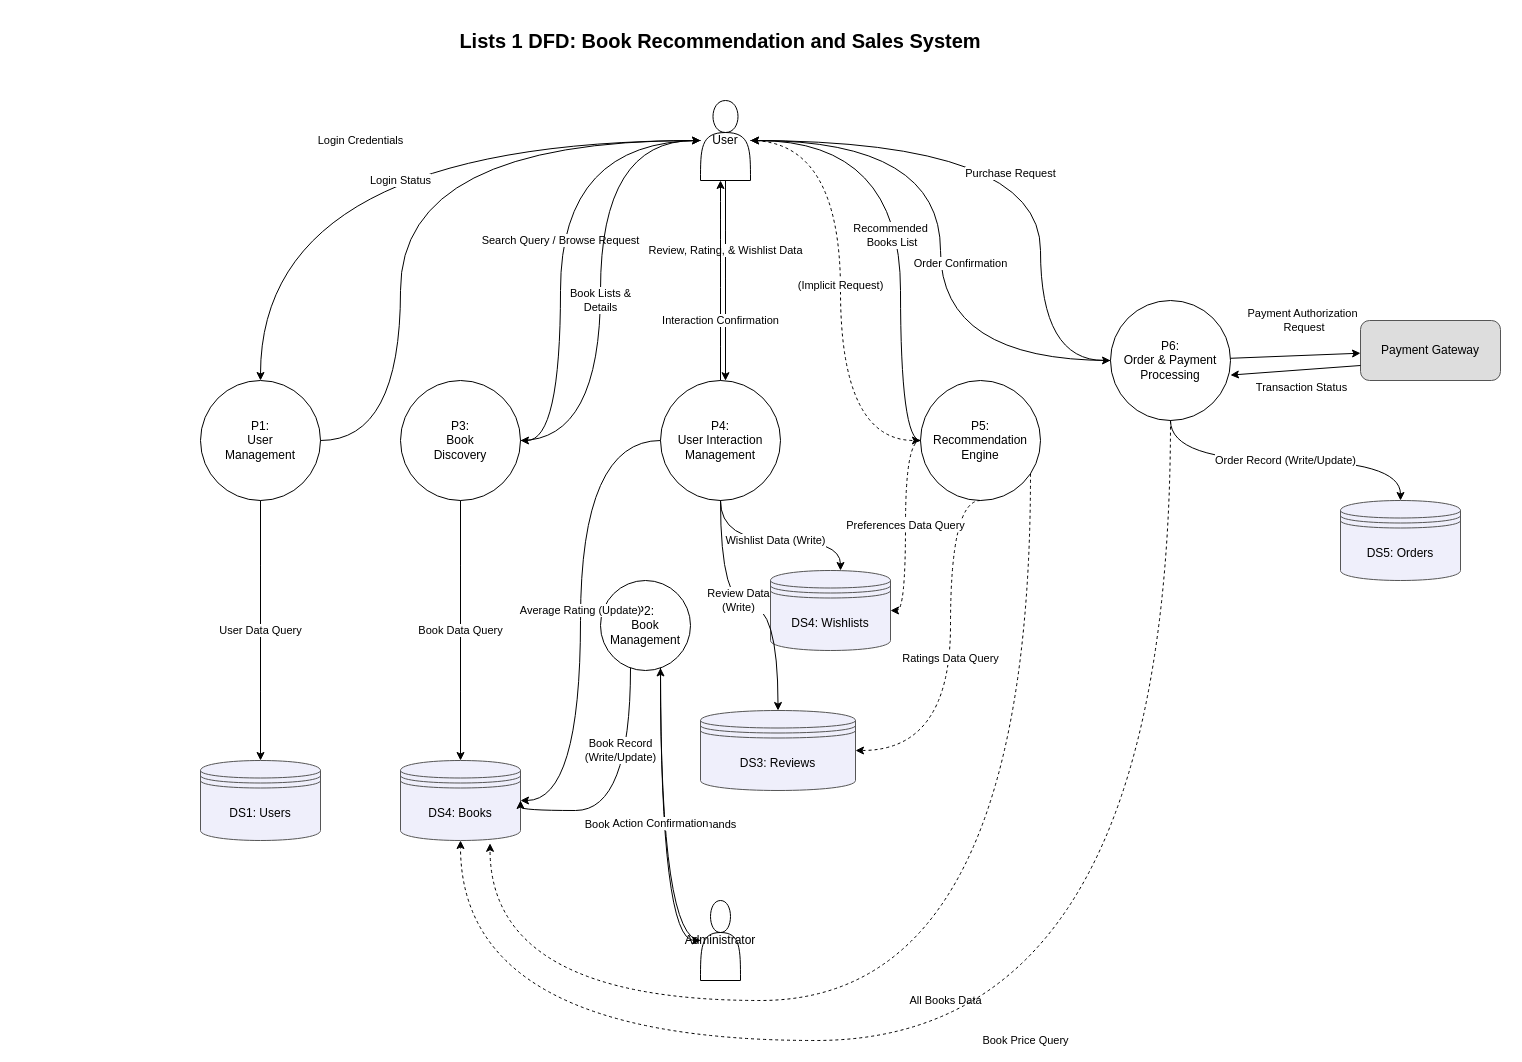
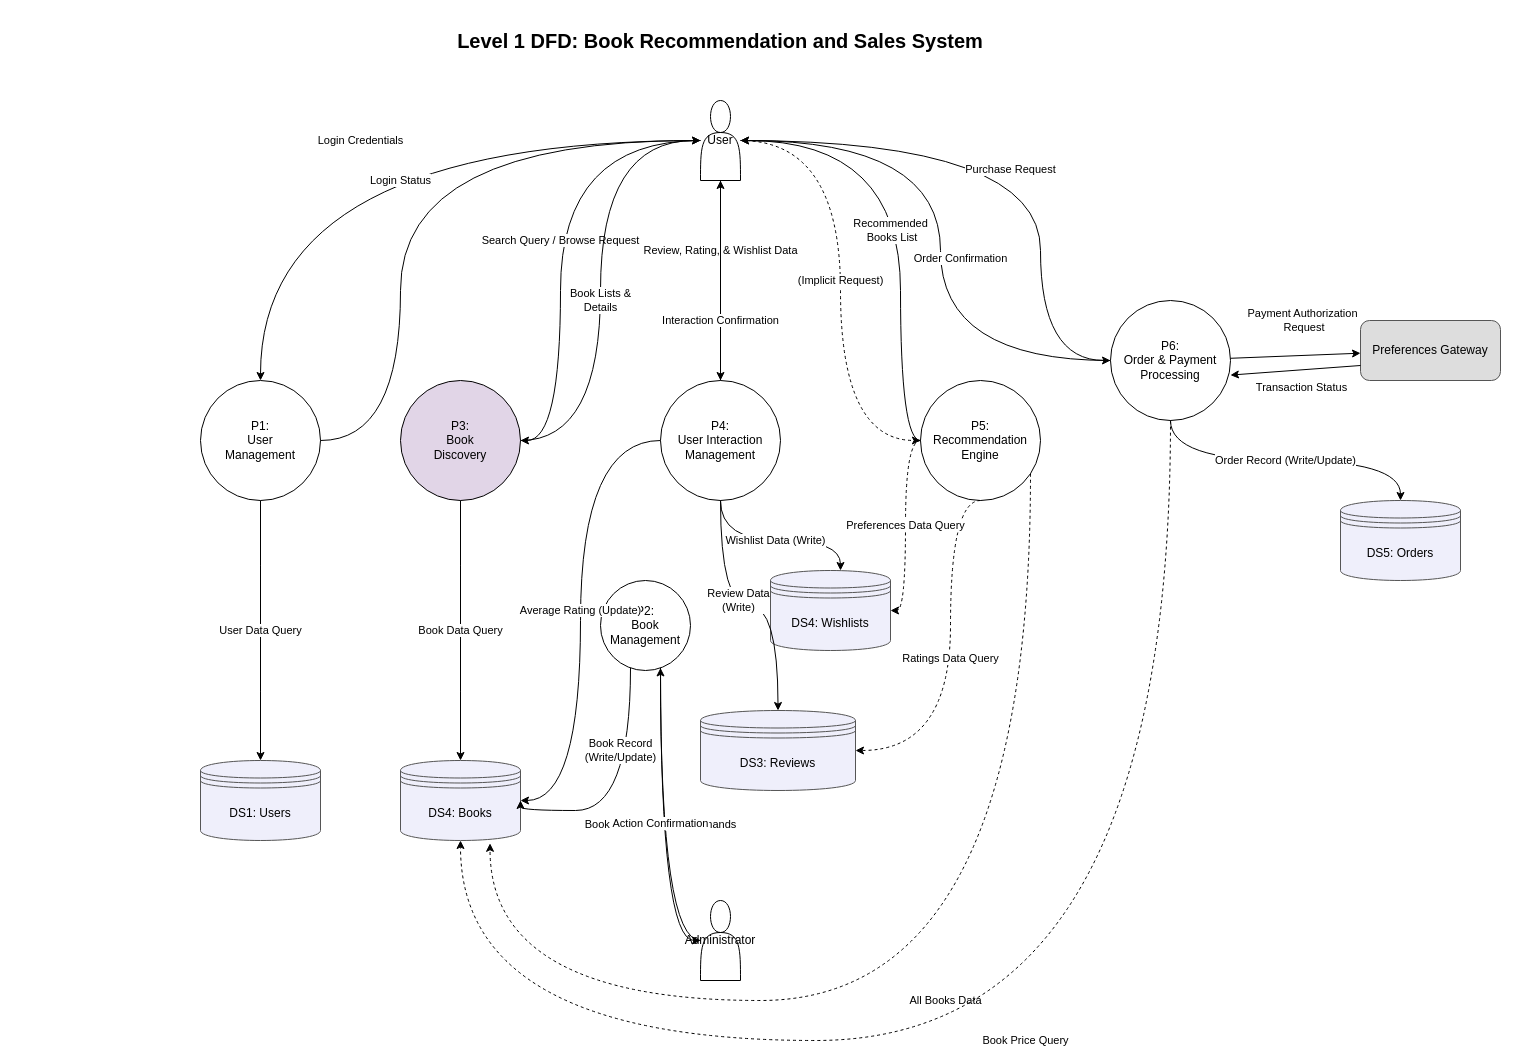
node "Lists 1 DFD: Book Recommendation and Sales System": label "Lists 1 DFD: Book Recommendation and Sales System" -> "Level 1 DFD: Book Recommendation and Sales System"
node "User": size 50x80 -> 40x80
node "Payment Gateway": label "Payment Gateway" -> "Preferences Gateway"
node "P3: Book Discovery": fillcolor #ffffff -> #e1d5e7
